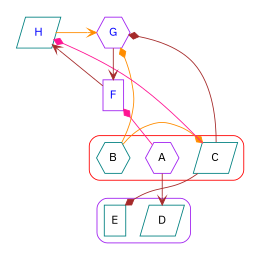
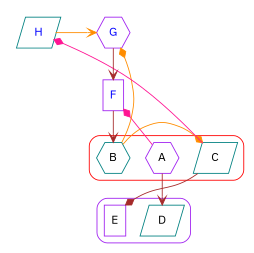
edge "F" -> "H": now "F" -> "B"
edge "C" -> "G": removed
node "E": color teal -> purple
